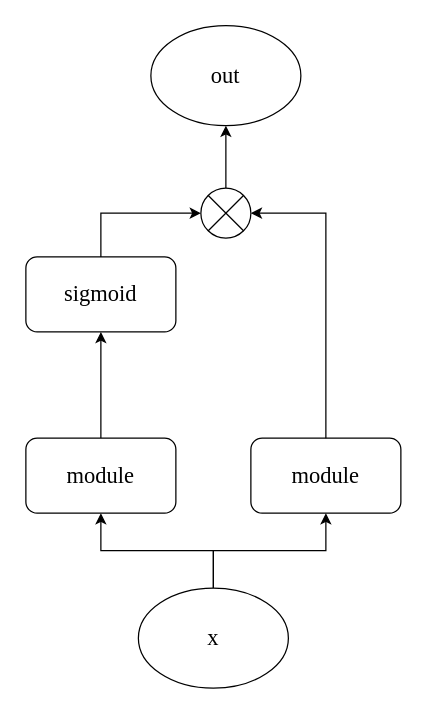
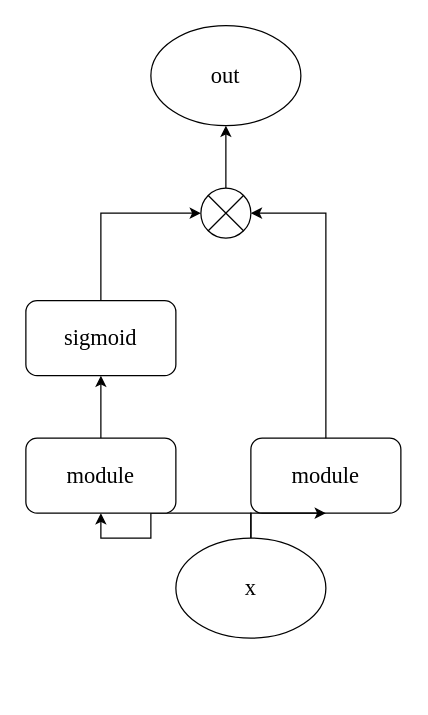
node "sigmoid": moved (101, 294) -> (101, 338)
node "x": moved (213, 638) -> (251, 588)
